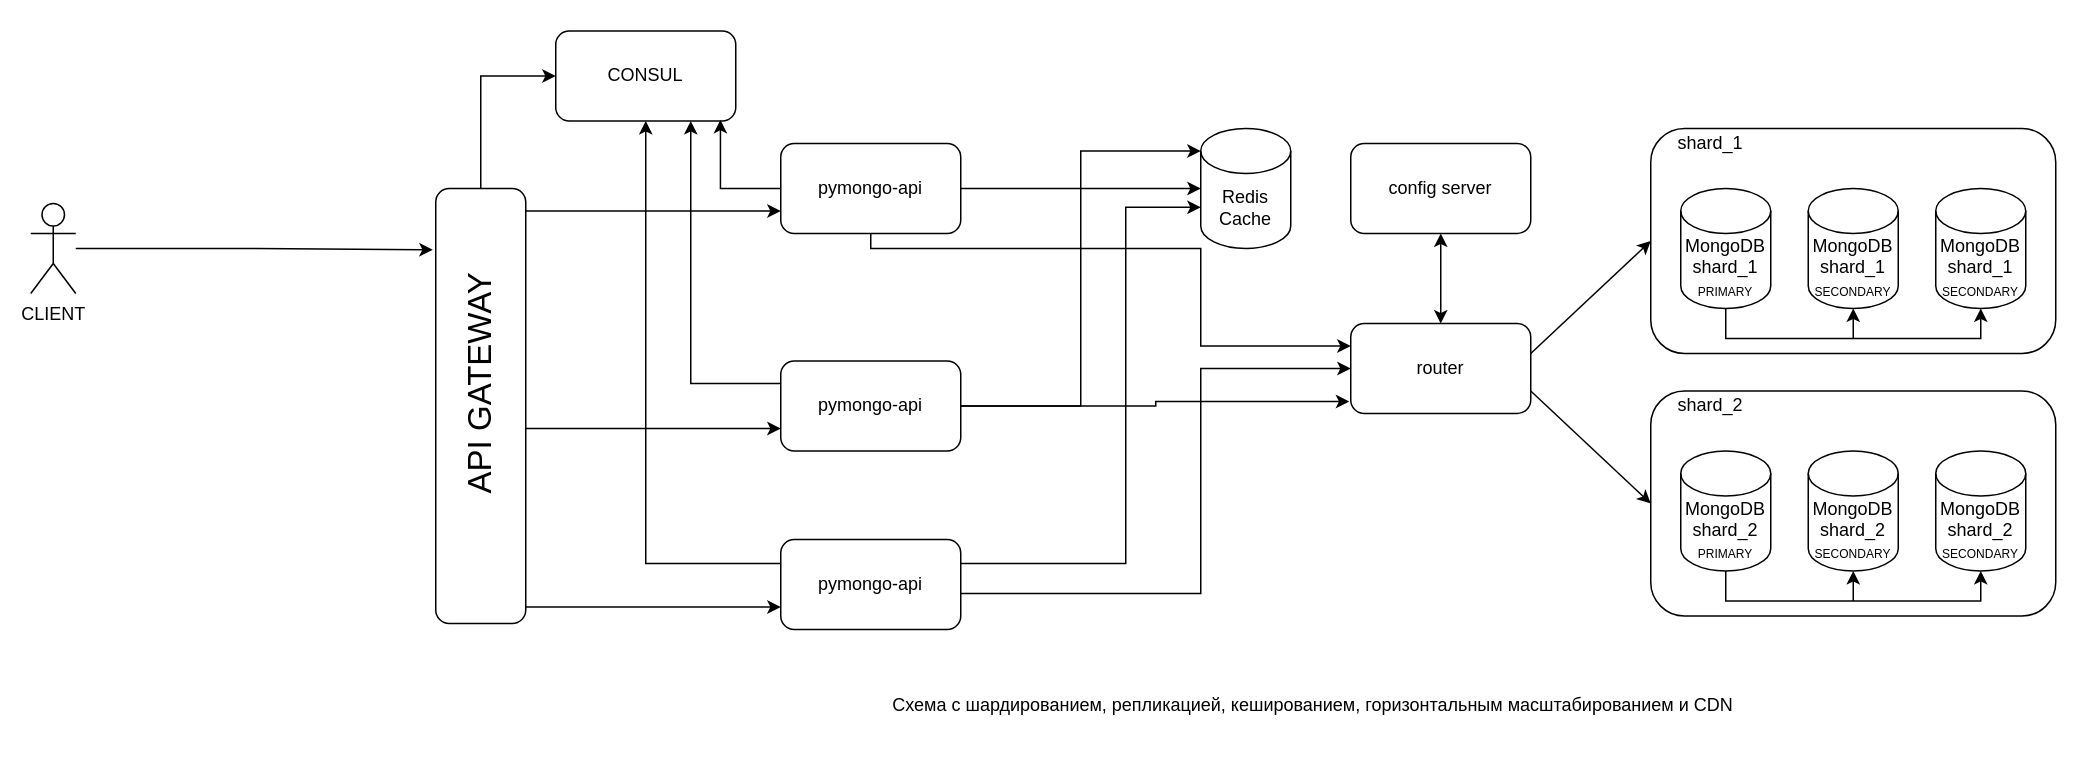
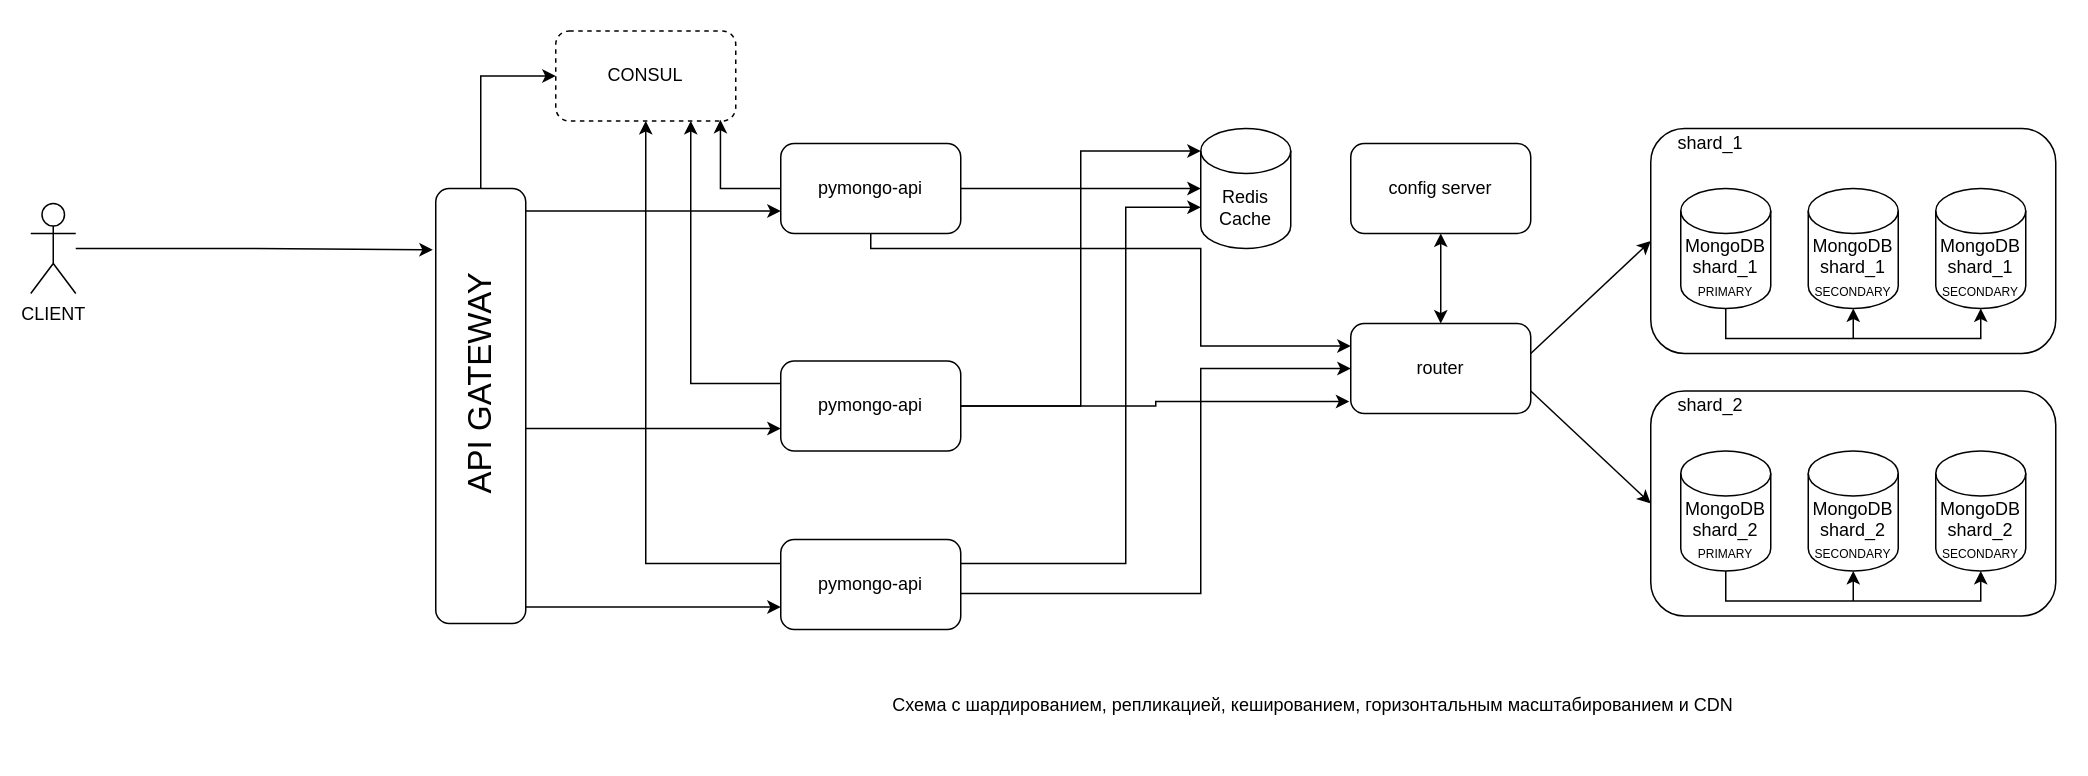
node "CONSUL": style solid -> dashed
